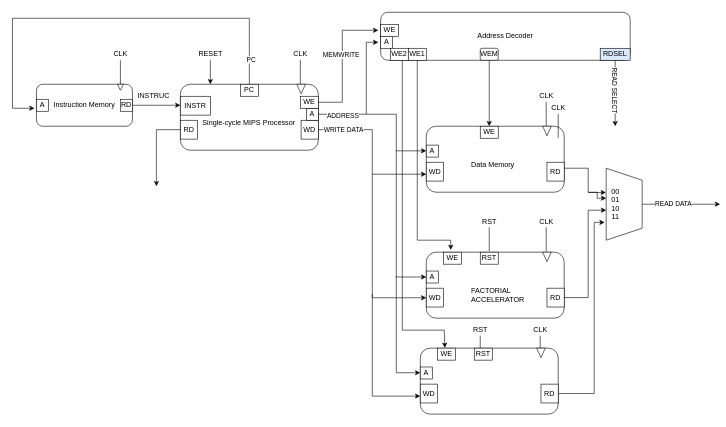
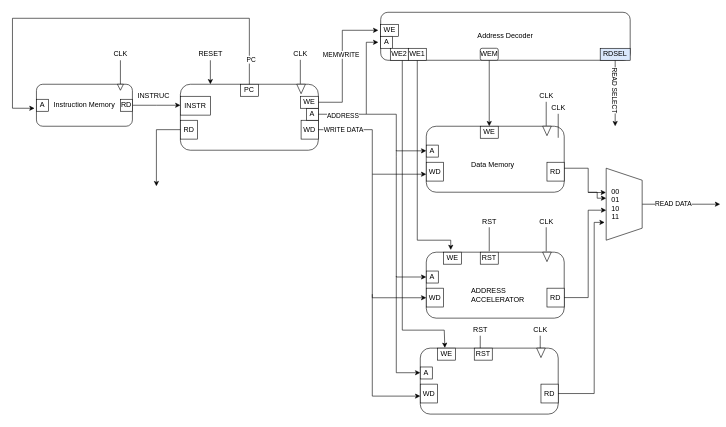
node "Single-cycle MIPS Processor": removed
node "FACTORIAL ACCELERATOR": label "FACTORIAL ACCELERATOR" -> "ADDRESS ACCELERATOR"
